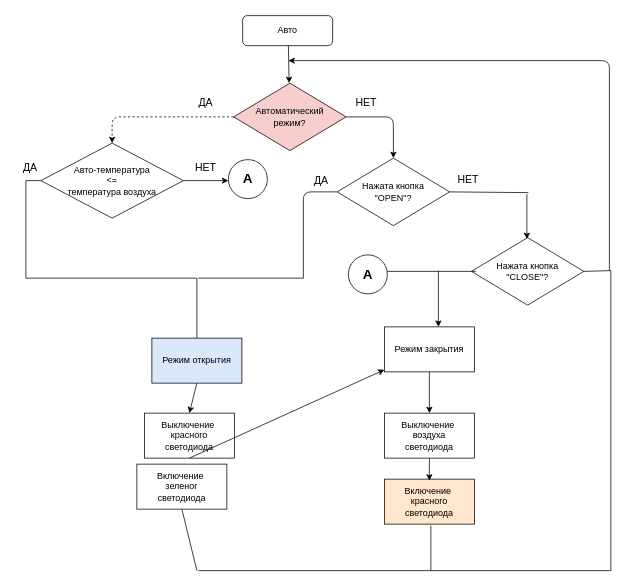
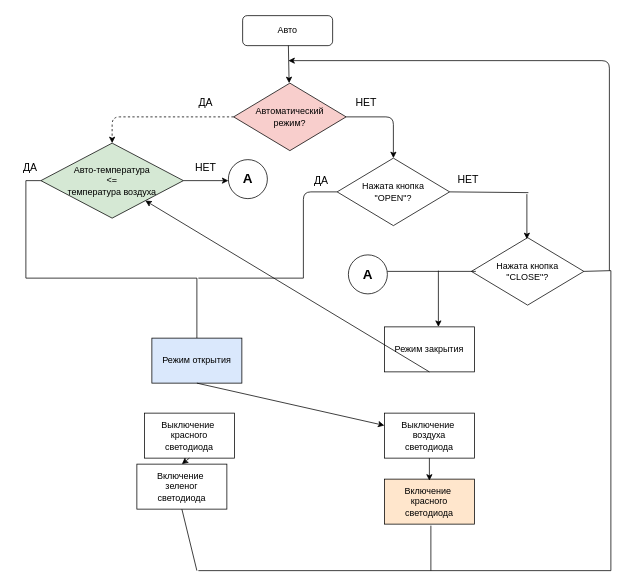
node "Авто-температура <= температура воздуха": fillcolor #ffffff -> #d5e8d4
edge "Режим закрытия" -> "Выключение воздуха светодиода": now "Режим закрытия" -> "Авто-температура <= температура воздуха"
edge "Режим открытия" -> "Выключение красного светодиода": now "Режим открытия" -> "Выключение воздуха светодиода"
edge "Выключение красного светодиода" -> "Режим закрытия": now "Выключение красного светодиода" -> "Включение зеленог светодиода"
